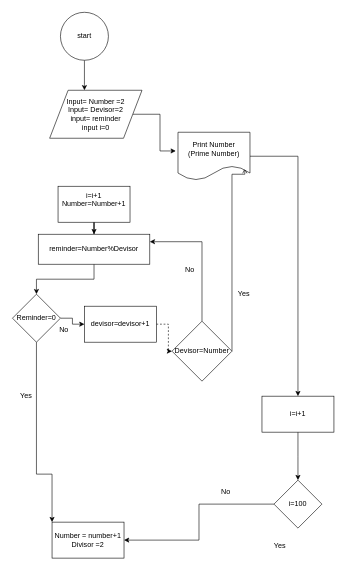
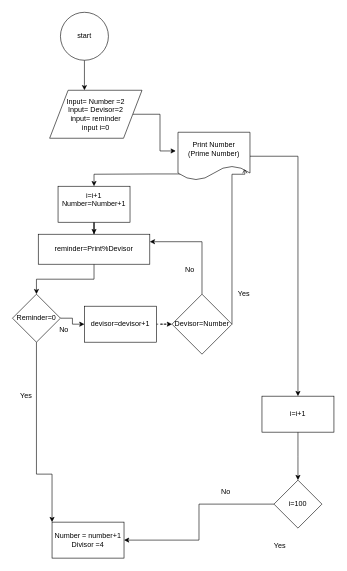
edge "Print Number (Prime Number)" -> "i=i+1 Number=Number+1": added
node "reminder=Number%Devisor": label "reminder=Number%Devisor" -> "reminder=Print%Devisor"
node "Devisor=Number": moved (202, 351) -> (202, 324)
node "Number = number+1 Divisor =2": label "Number = number+1 Divisor =2" -> "Number = number+1 Divisor =4"
